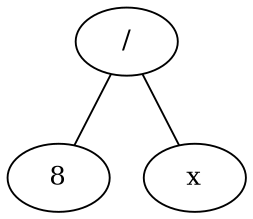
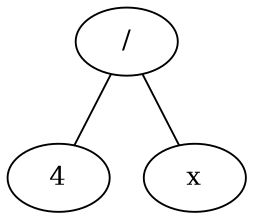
node "8": label "8" -> "4"
